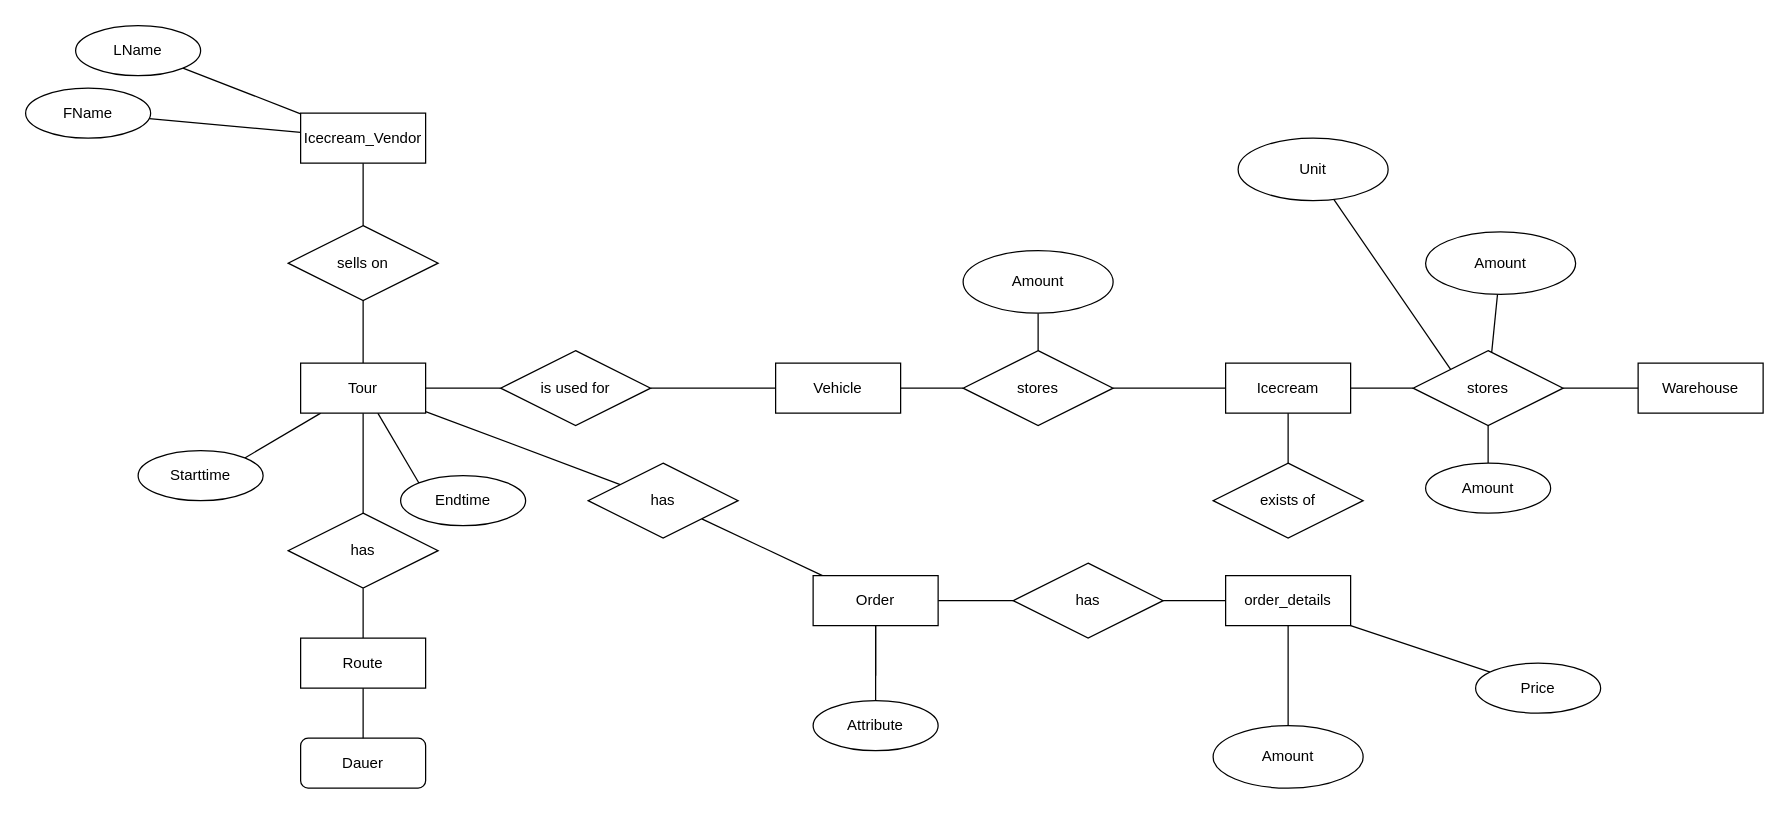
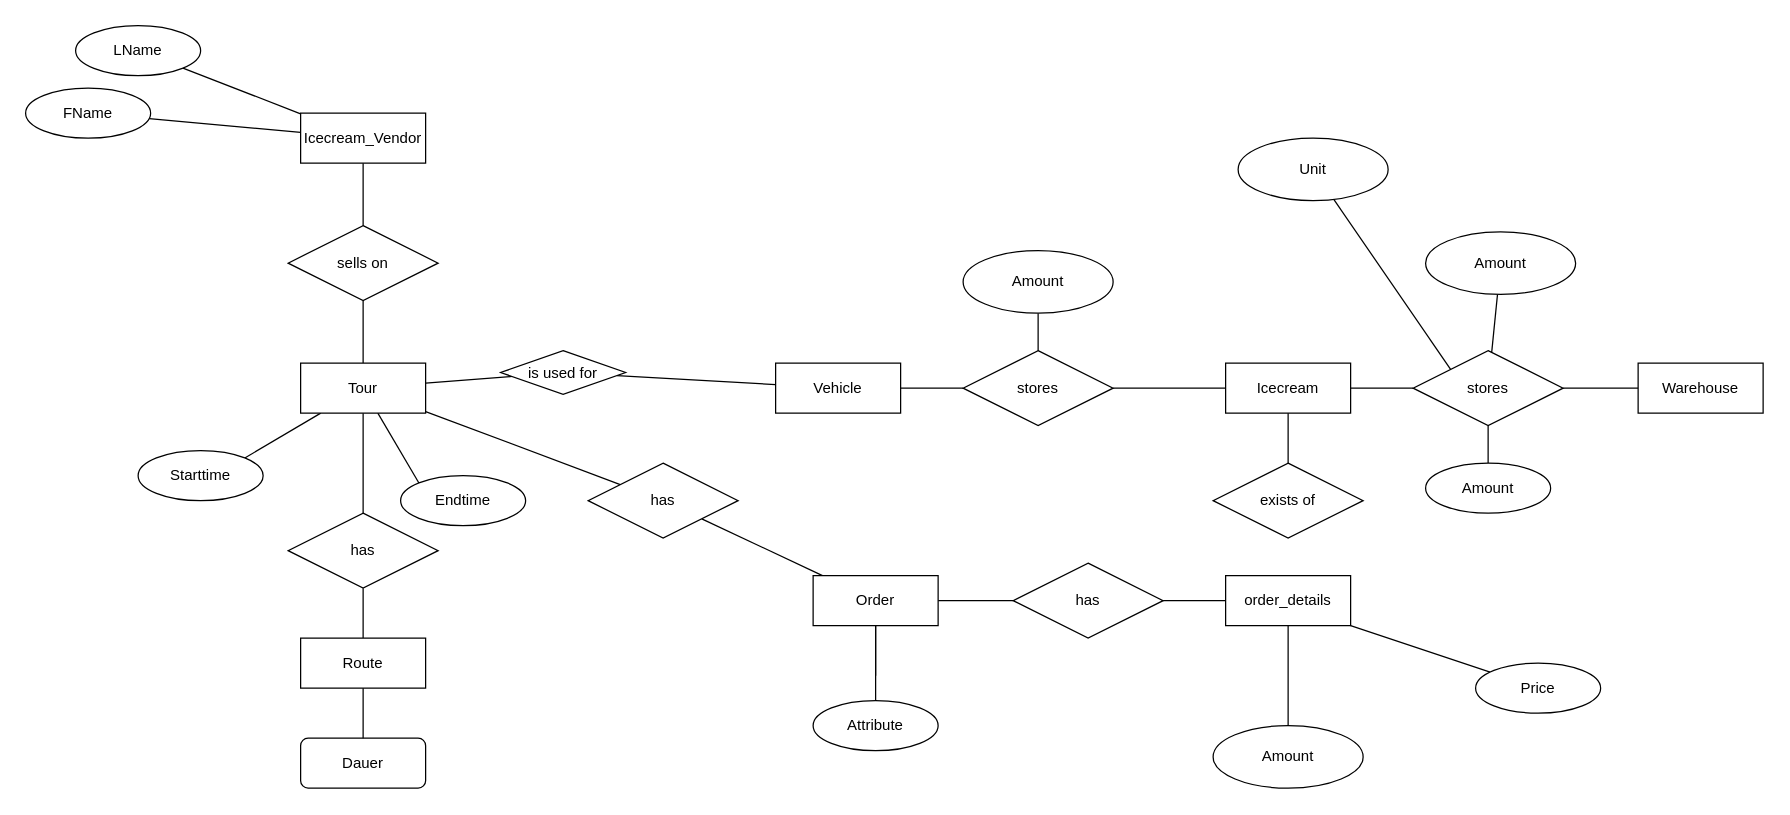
node "is used for": size 150x75 -> 125x44
